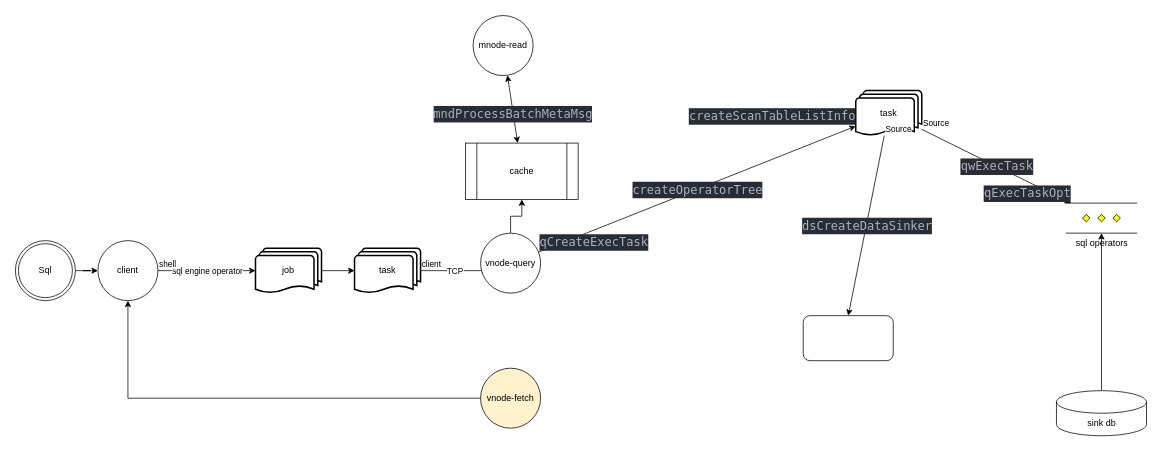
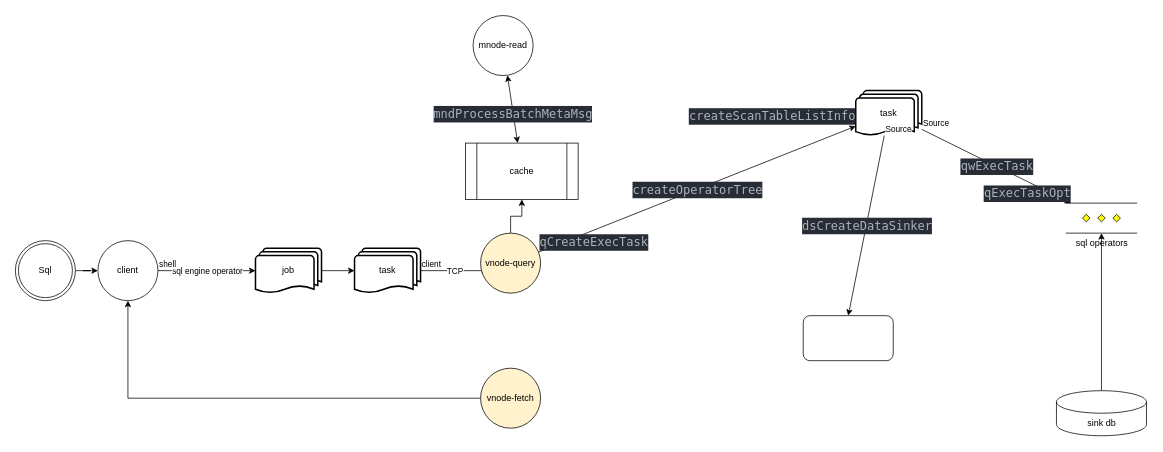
node "vnode-query": fillcolor #ffffff -> #fff2cc
